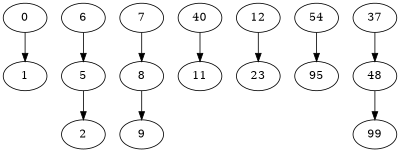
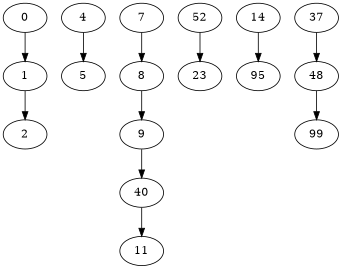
node "6": label "6" -> "4"
node "12": label "12" -> "52"
node "54": label "54" -> "14"
edge "5" -> "2": now "1" -> "2"
edge "9" -> "40": added
